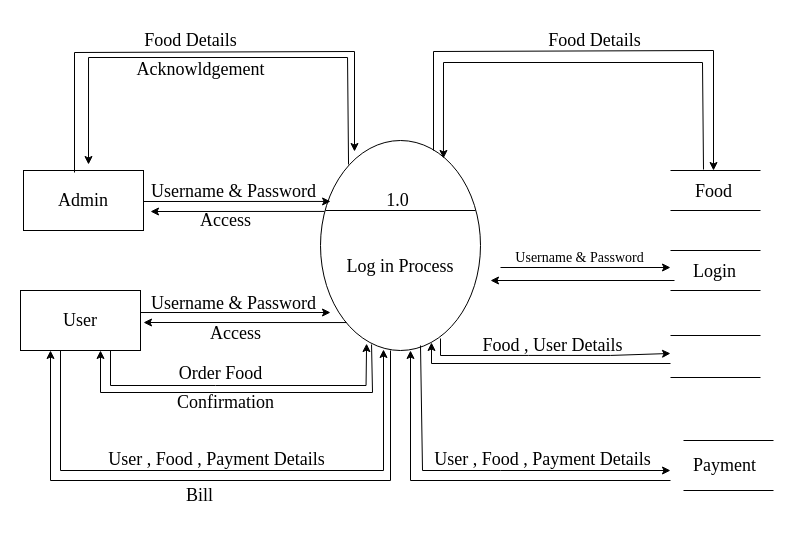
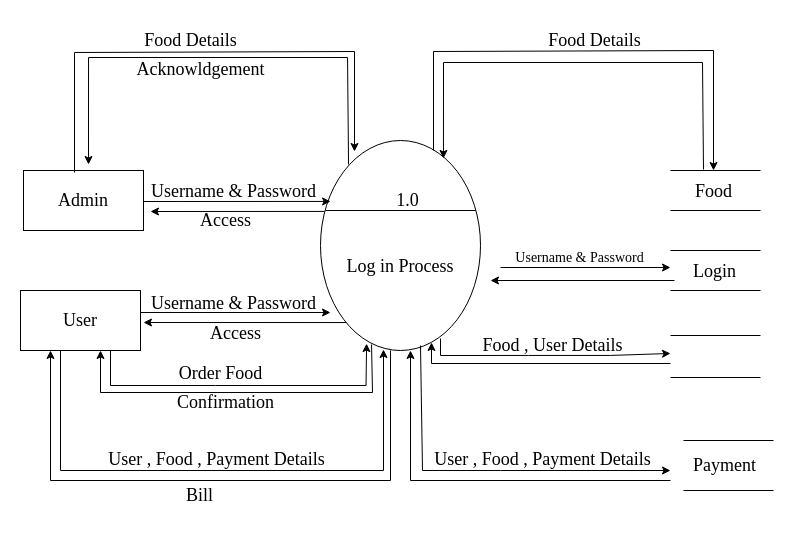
node "1.0": moved (398, 201) -> (408, 201)
